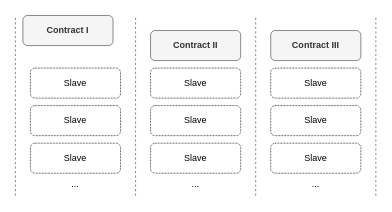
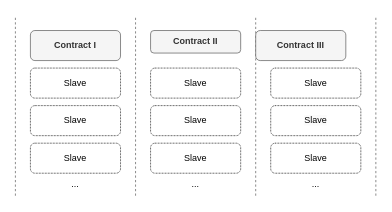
node "Contract I": moved (68, 30) -> (75, 45)
node "Contract II": size 90x30 -> 90x23
node "Contract III": moved (315, 45) -> (300, 45)
